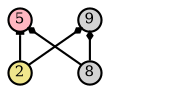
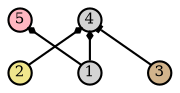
node "9": label "9" -> "4"
edge "2" -> "5": removed
node "8": label "8" -> "1"
node "3": added
